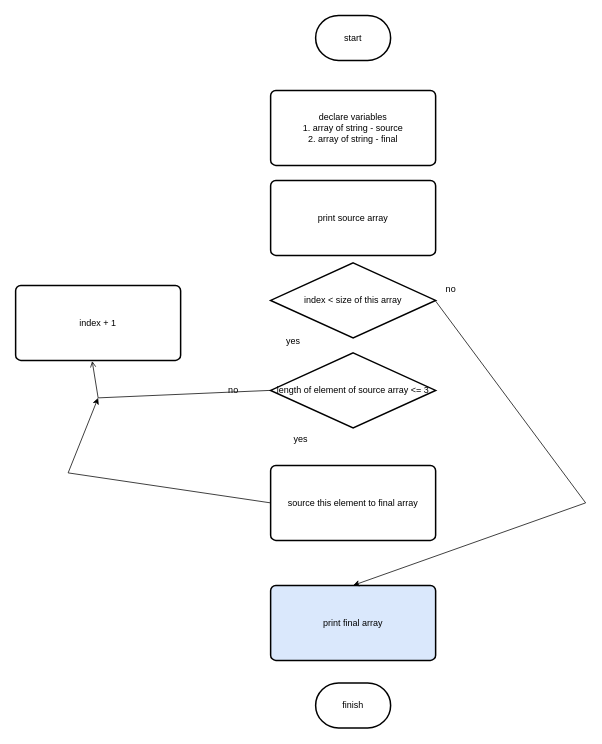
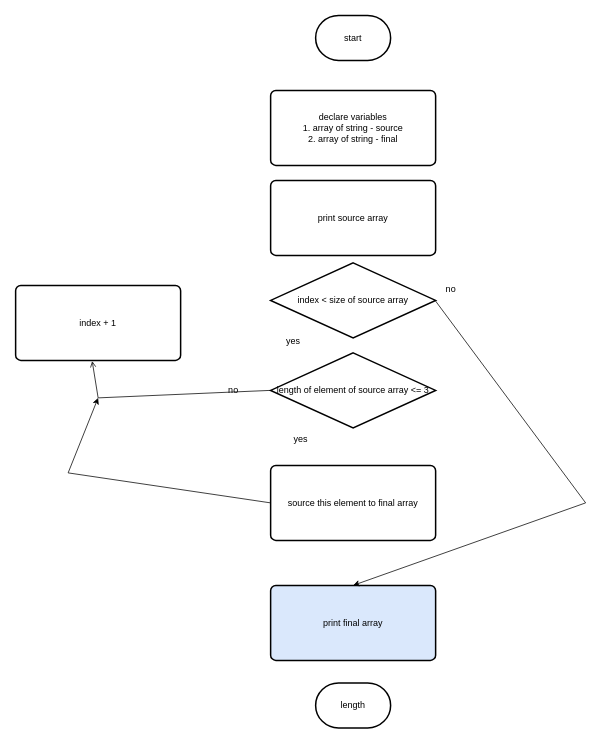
node "index < size of this array": label "index < size of this array" -> "index < size of source array"
node "finish": label "finish" -> "length"
